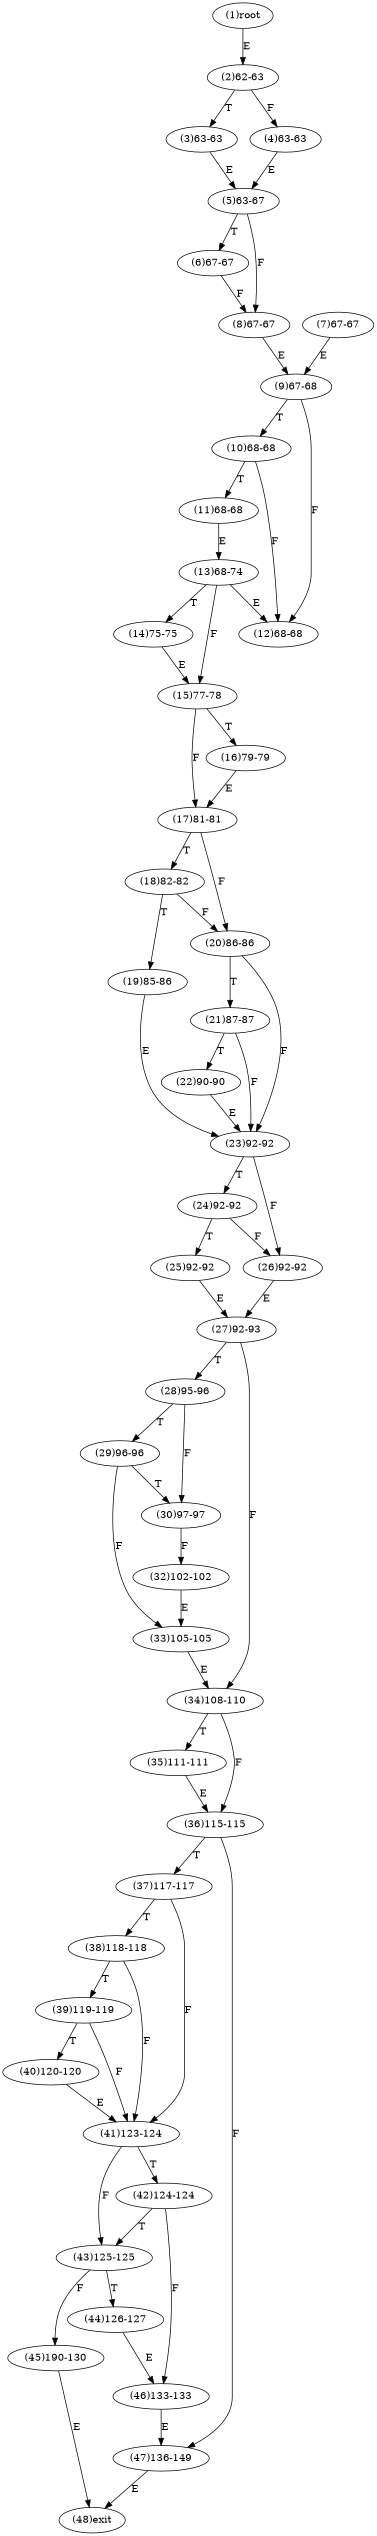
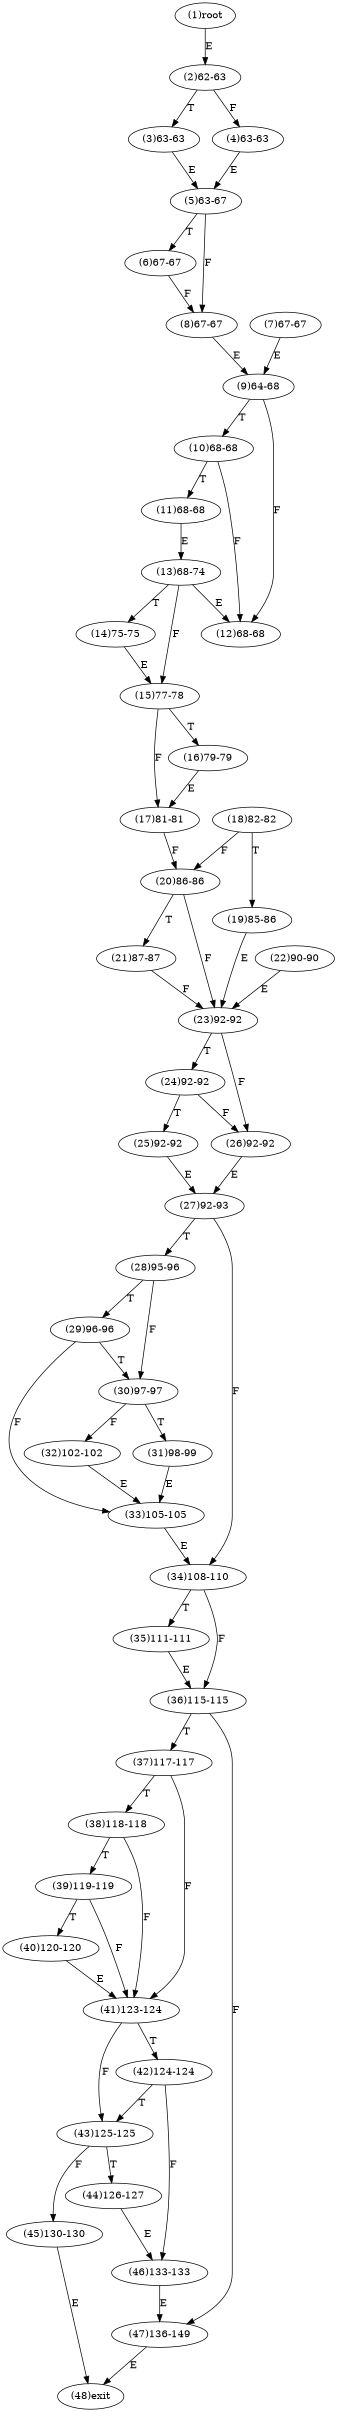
node "(9)67-68": label "(9)67-68" -> "(9)64-68"
edge "(17)81-81" -> "(18)82-82": removed, label "T"
edge "(21)87-87" -> "(22)90-90": removed, label "T"
node "(31)98-99": added
node "(45)190-130": label "(45)190-130" -> "(45)130-130"
